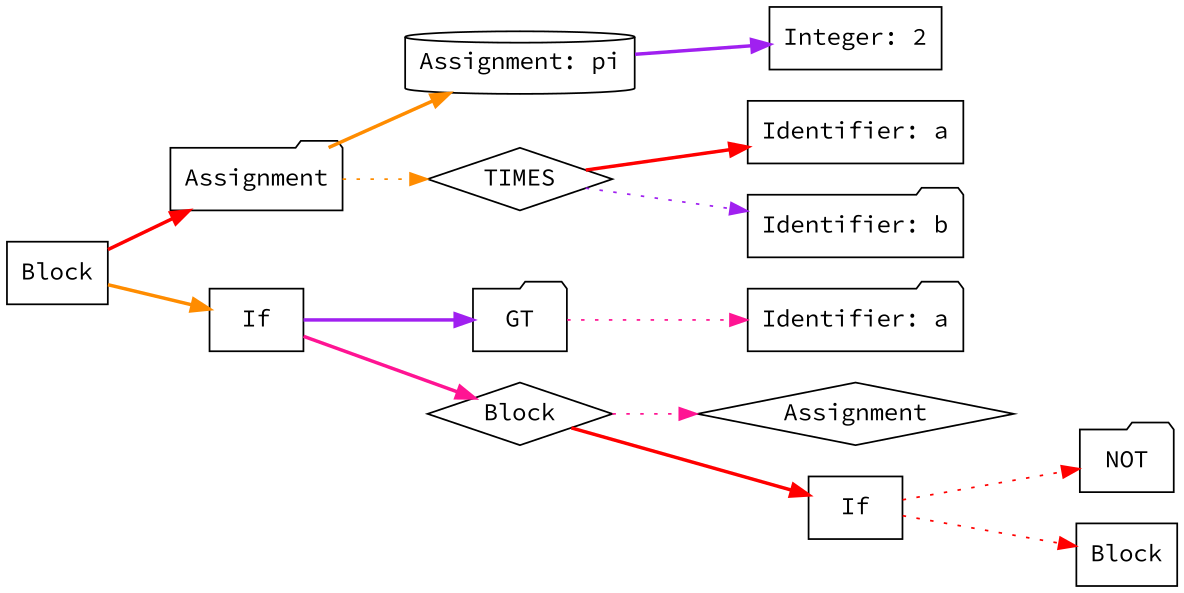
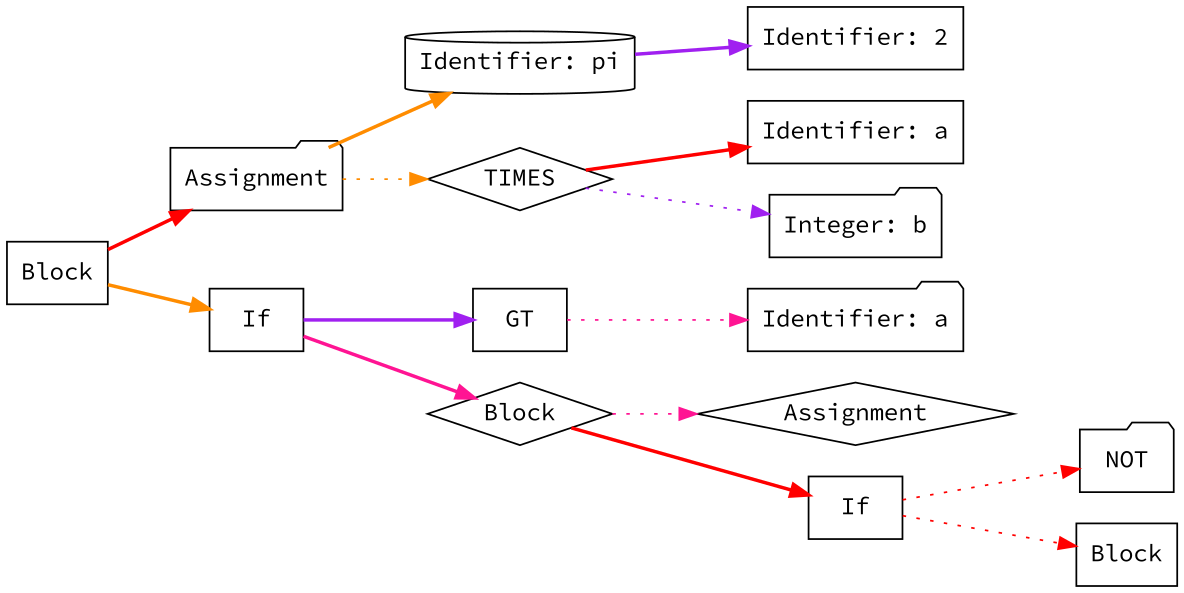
node "Integer: 2": label "Integer: 2" -> "Identifier: 2"
node "Assignment: pi": label "Assignment: pi" -> "Identifier: pi"
node "Identifier: b": label "Identifier: b" -> "Integer: b"
node "GT": shape folder -> box
